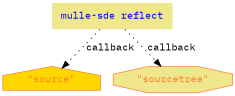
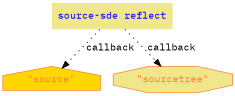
node "mulle-sde reflect": label "mulle-sde reflect" -> "source-sde reflect"
